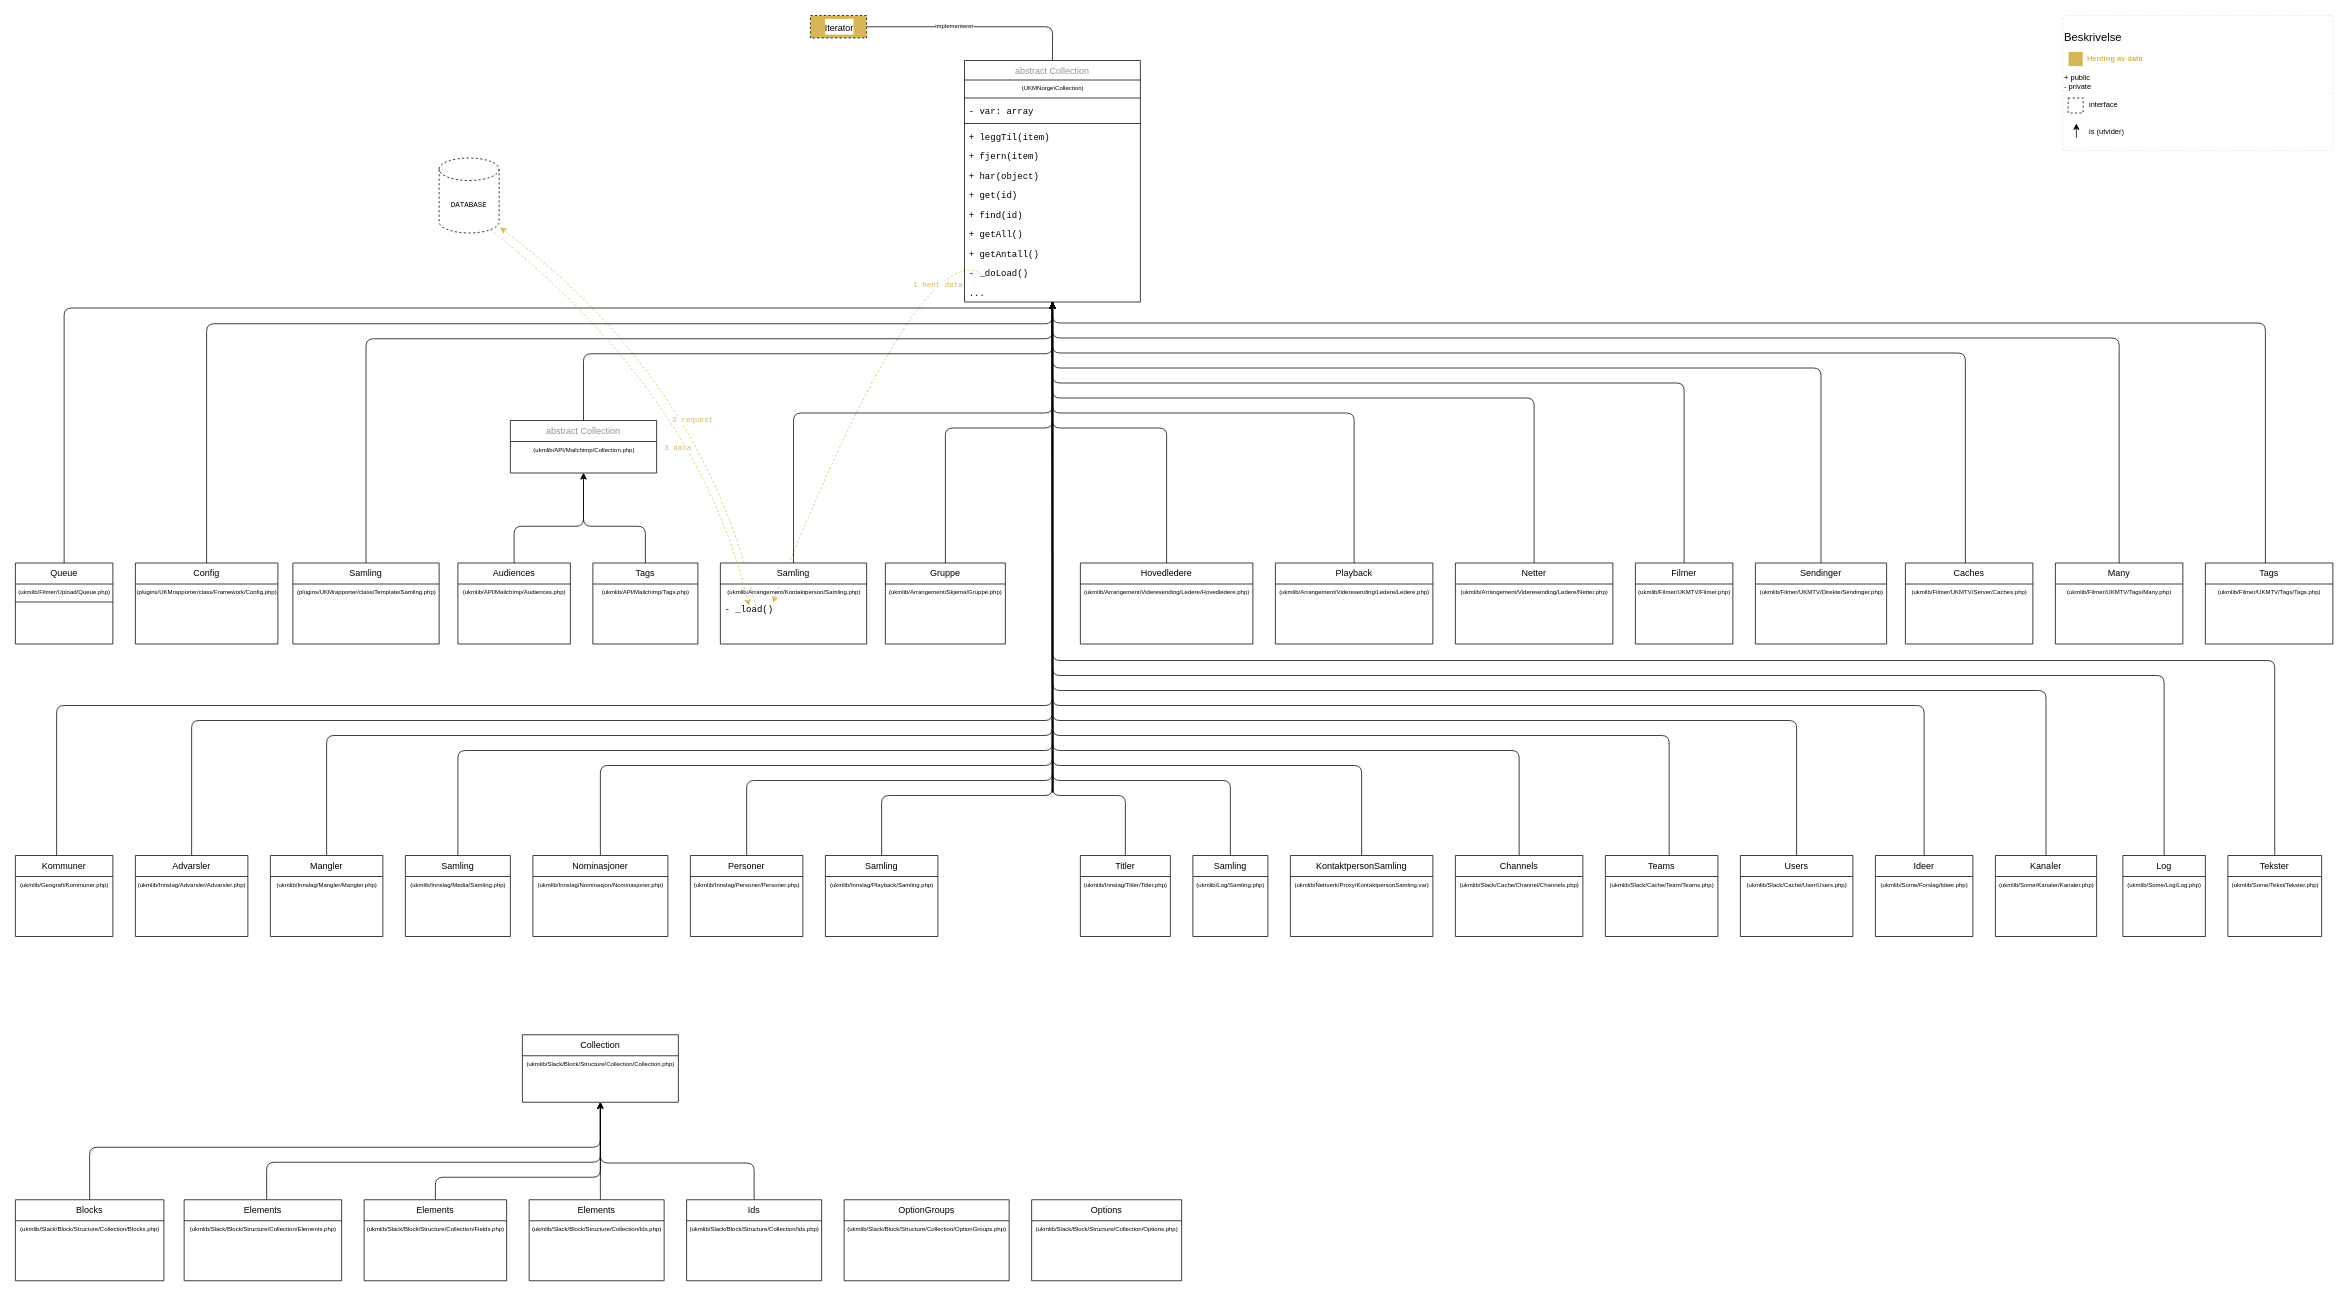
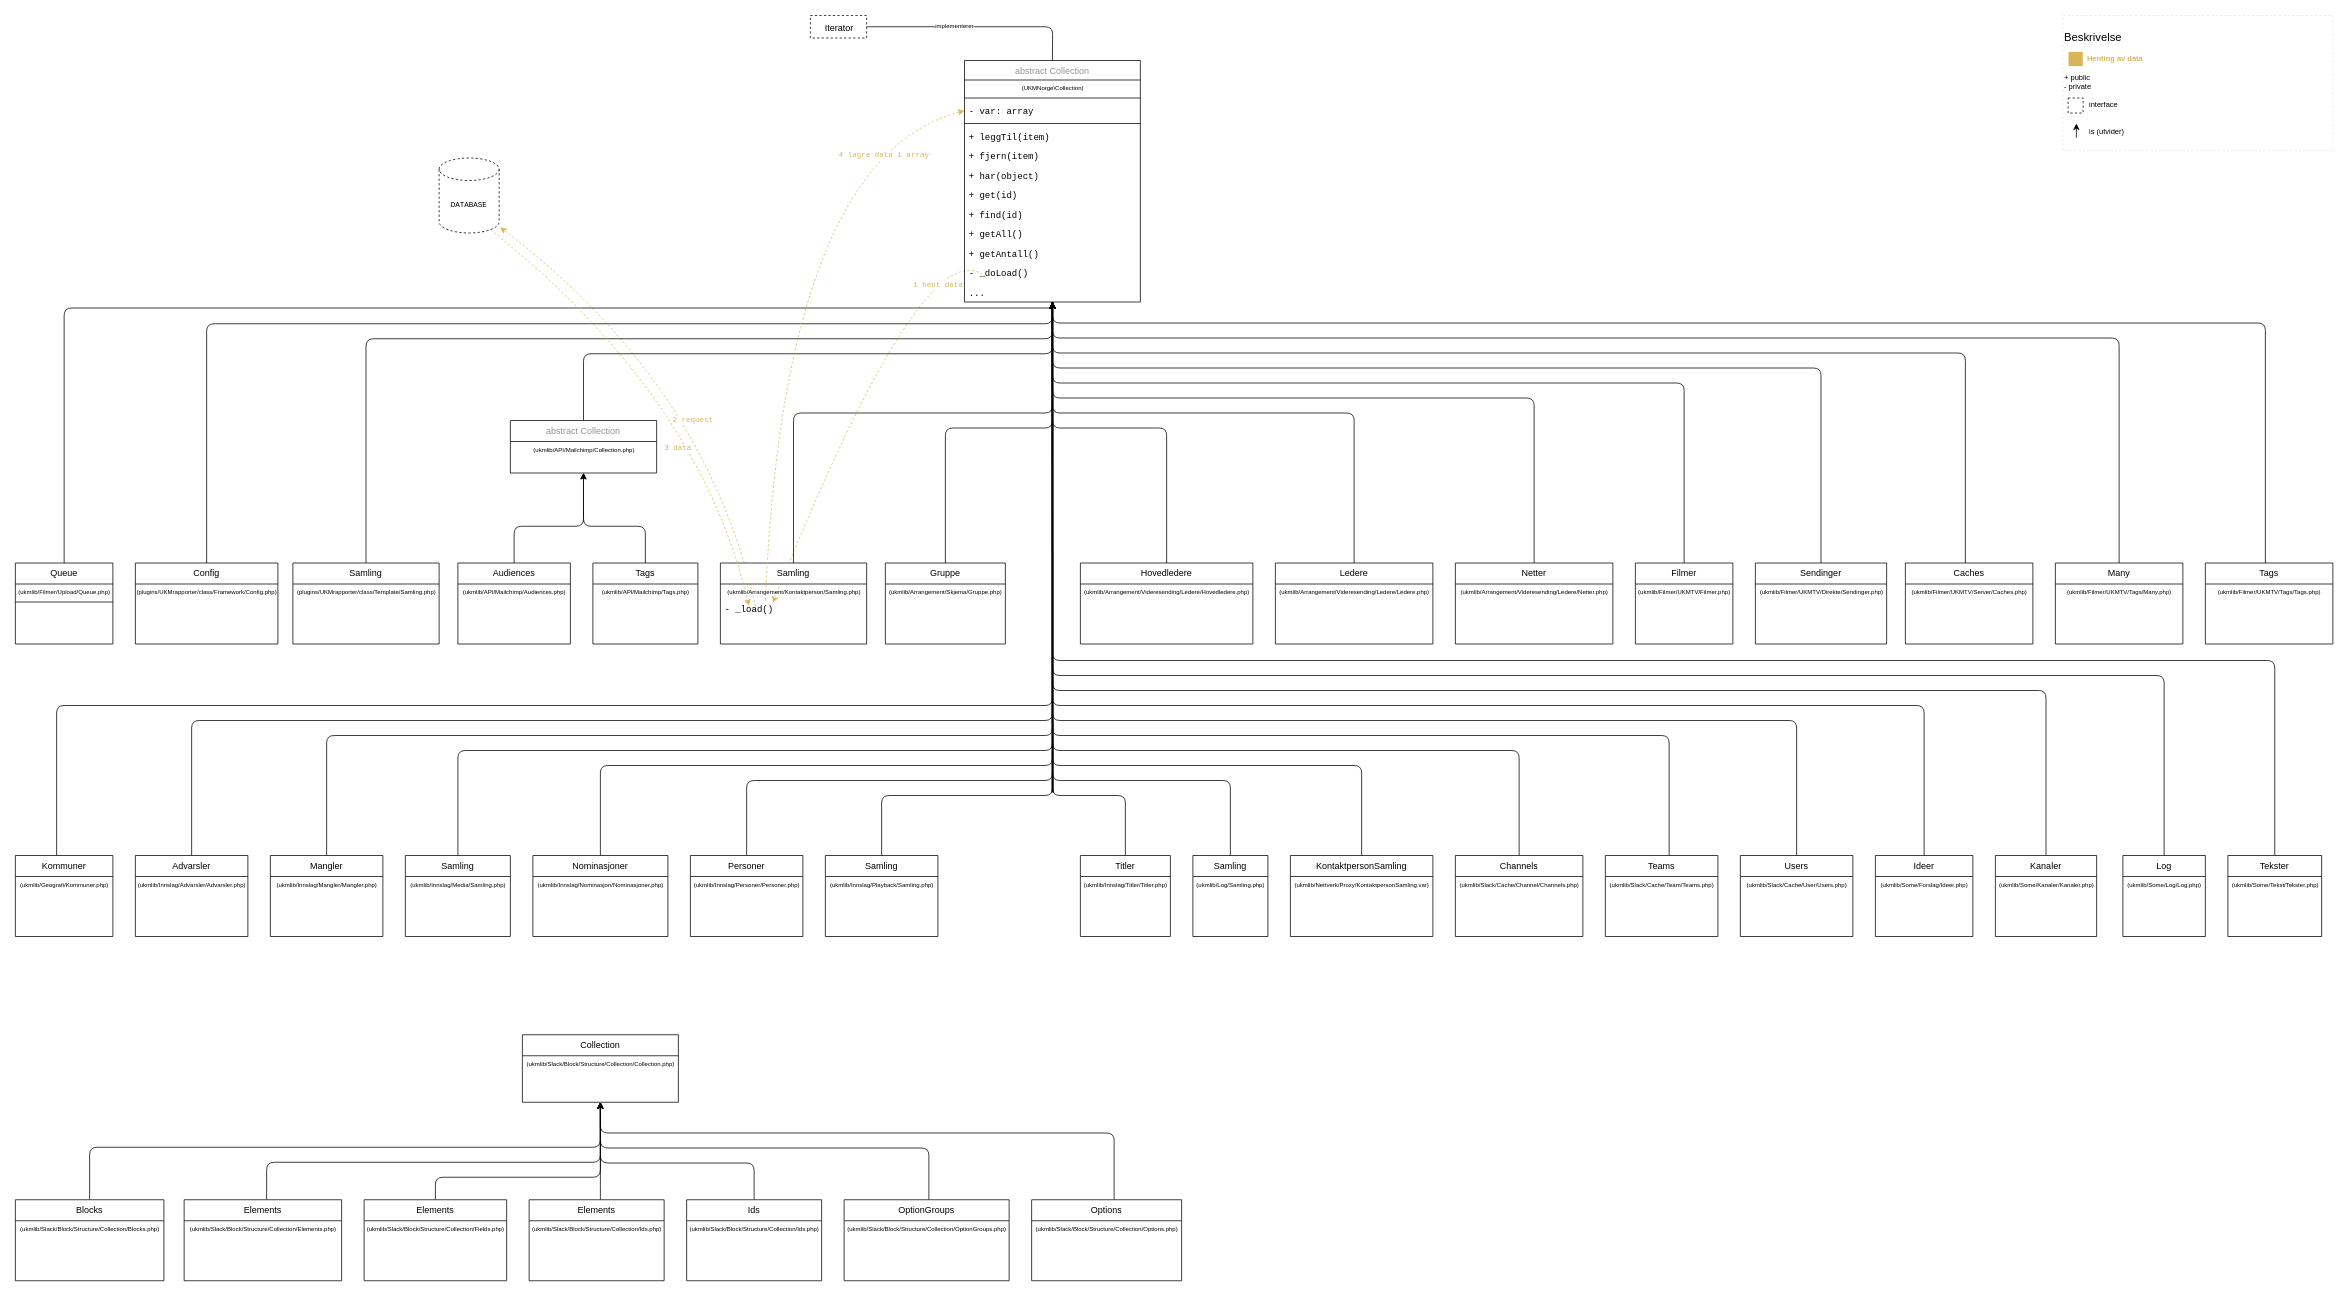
node "Iterator": fillcolor #d6b656 -> #ffffff
edge "- _load()" -> "- var: array": added, label "4 lagre data i array"
node "Playback": label "Playback" -> "Ledere"
edge "Options" -> "Collection": added
edge "OptionGroups" -> "Collection": added
